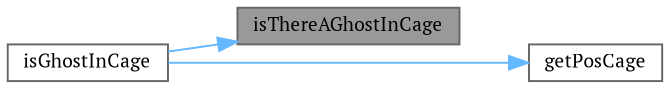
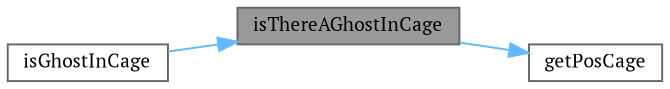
edge "isGhostInCage" -> "getPosCage": now "isThereAGhostInCage" -> "getPosCage"
